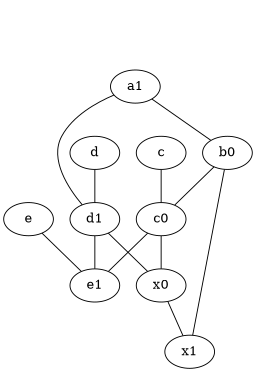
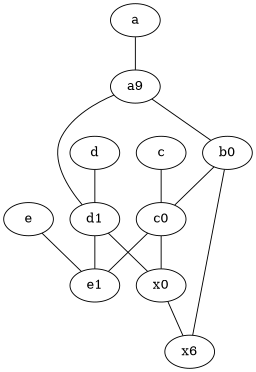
node "a": added
node "a1": label "a1" -> "a9"
node "x1": label "x1" -> "x6"
